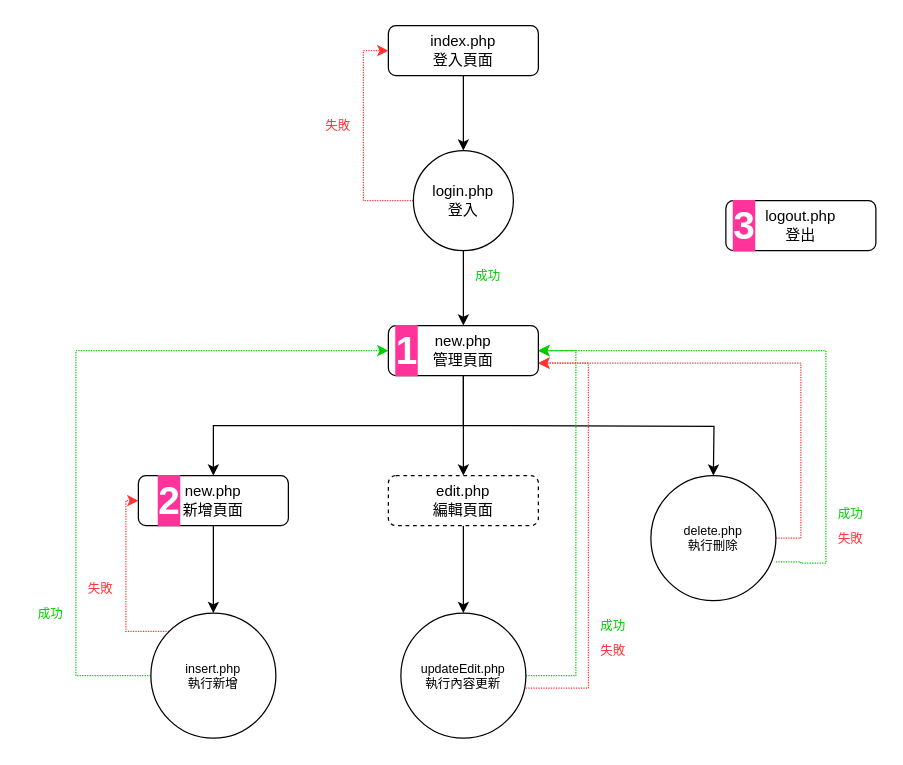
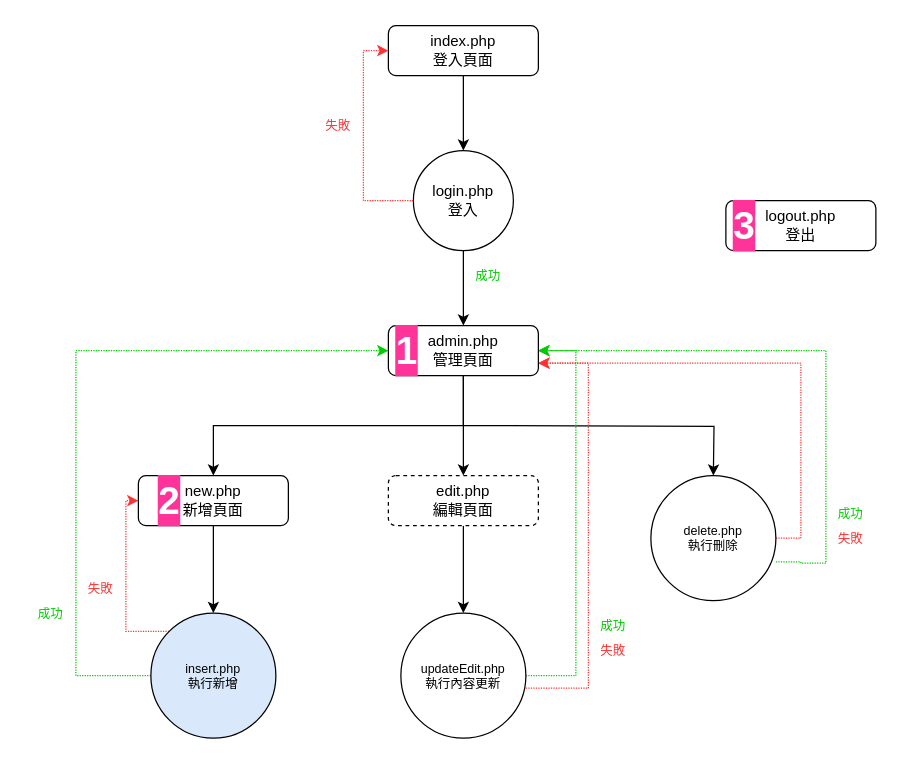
node "new.php 管理頁面": label "new.php 管理頁面" -> "admin.php 管理頁面"
node "insert.php執行新增": fillcolor #ffffff -> #dae8fc
